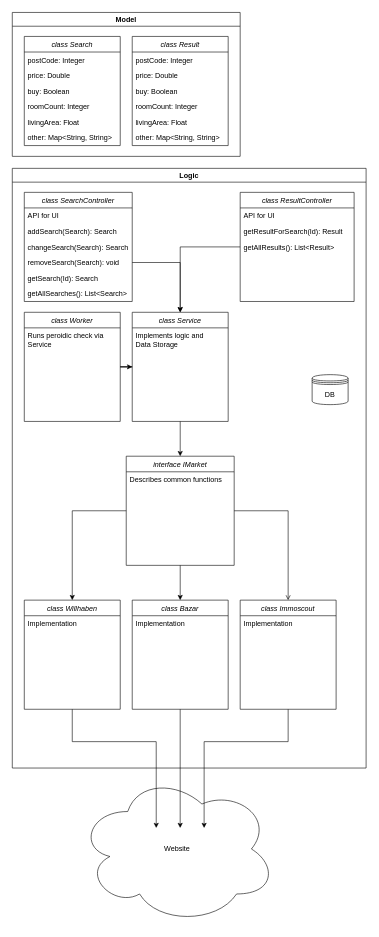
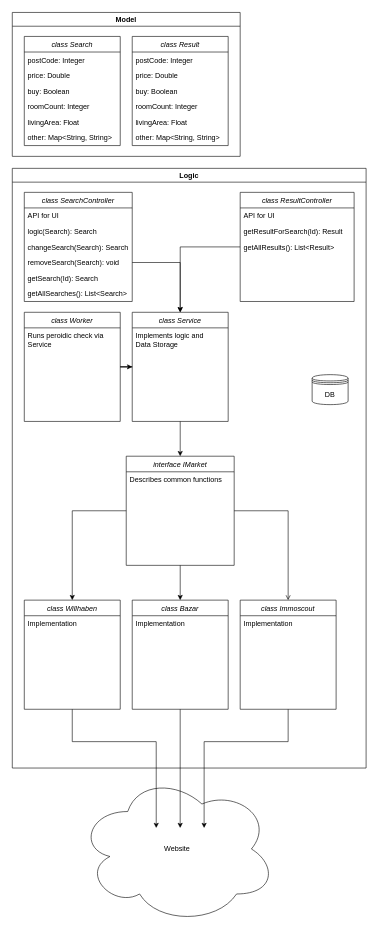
node "addSearch(Search): Search": label "addSearch(Search): Search" -> "logic(Search): Search"
